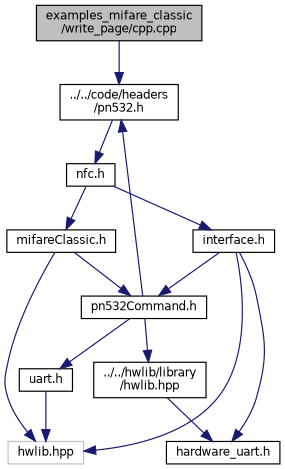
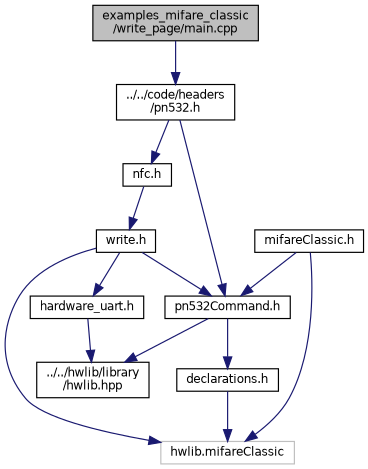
node "examples_mifare_classic /write_page/cpp.cpp": label "examples_mifare_classic /write_page/cpp.cpp" -> "examples_mifare_classic /write_page/main.cpp"
edge "nfc.h" -> "mifareClassic.h": removed
edge "pn532Command.h" -> "../../code/headers /pn532.h": reversed
node "interface.h": label "interface.h" -> "write.h"
node "uart.h": label "uart.h" -> "declarations.h"
edge "../../hwlib/library /hwlib.hpp" -> "hardware_uart.h": reversed
node "hwlib.hpp": label "hwlib.hpp" -> "hwlib.mifareClassic"
